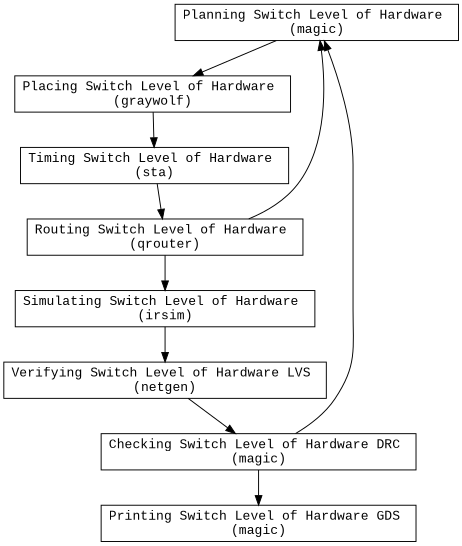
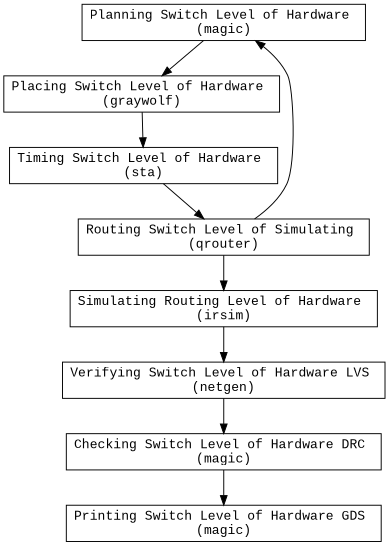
node "Routing Switch Level of Hardware (qrouter)": label "Routing Switch Level of Hardware (qrouter)" -> "Routing Switch Level of Simulating (qrouter)"
edge "Checking Switch Level of Hardware DRC (magic)" -> "Planning Switch Level of Hardware (magic)": removed
node "Simulating Switch Level of Hardware (irsim)": label "Simulating Switch Level of Hardware (irsim)" -> "Simulating Routing Level of Hardware (irsim)"
